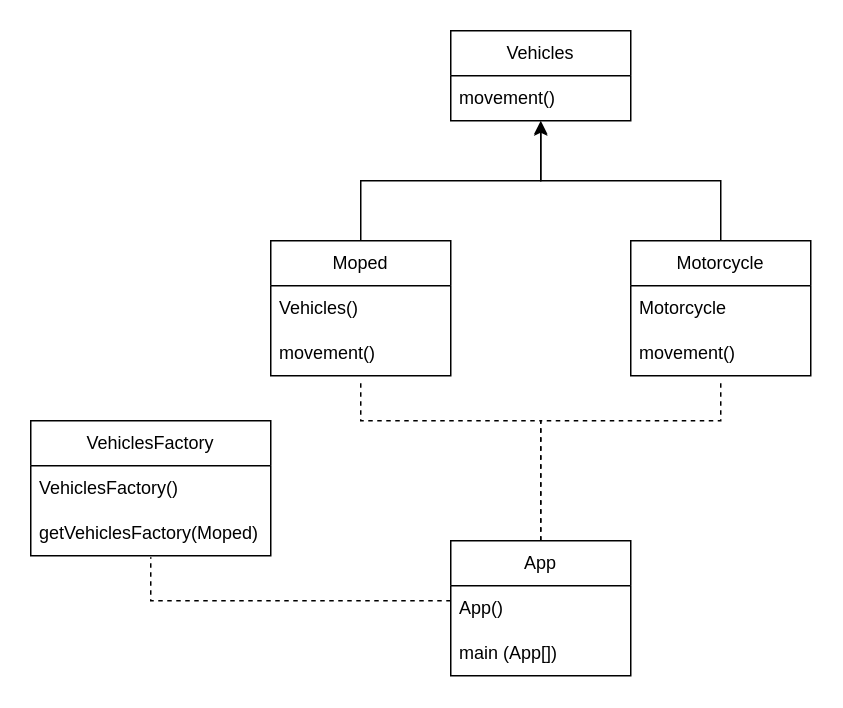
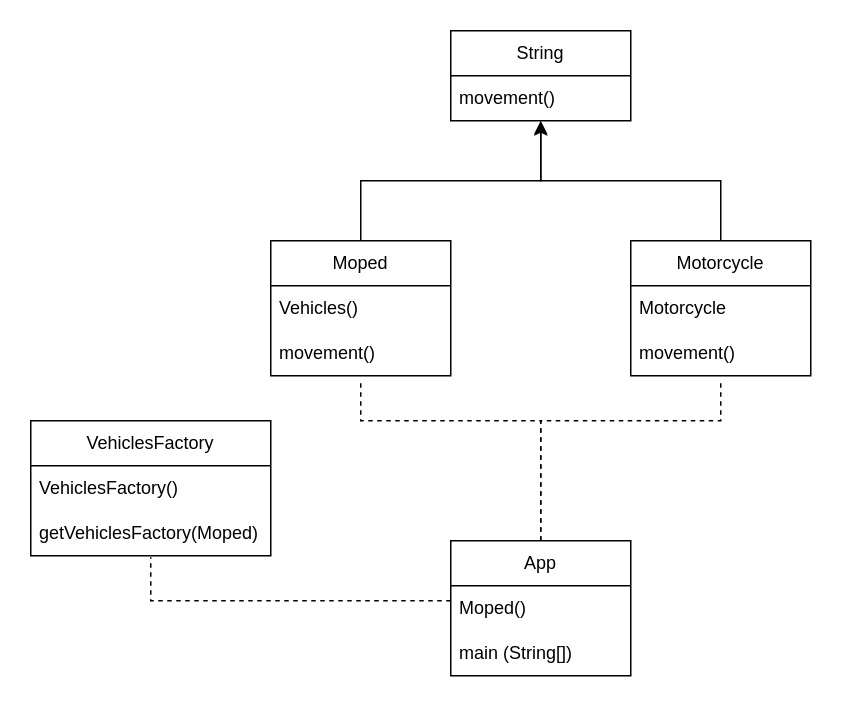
node "Vehicles": label "Vehicles" -> "String"
node "App()": label "App()" -> "Moped()"
node "main (App[])": label "main (App[])" -> "main (String[])"
